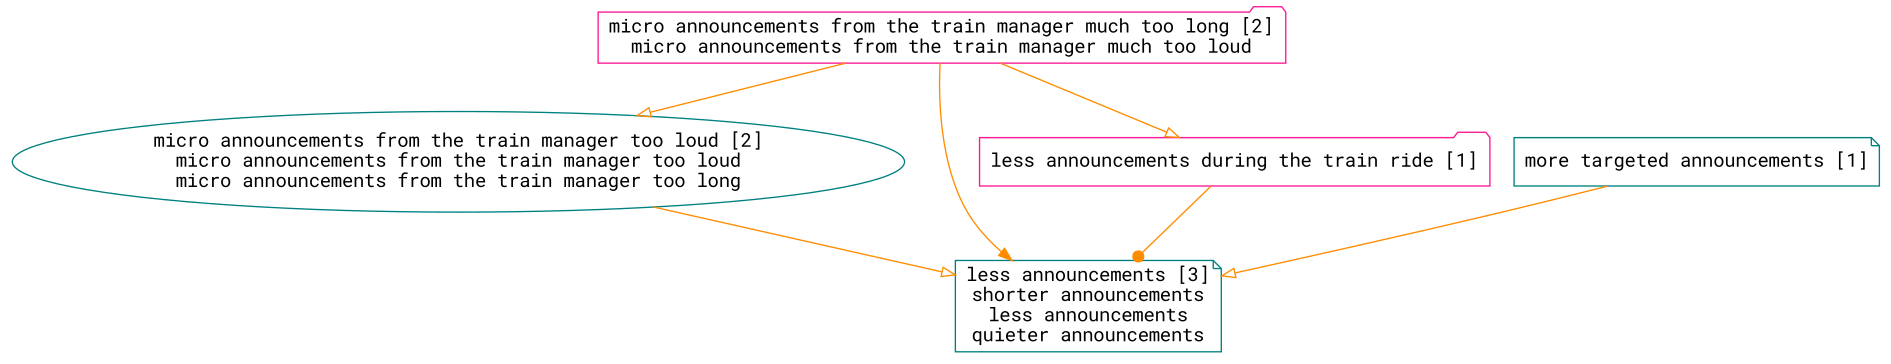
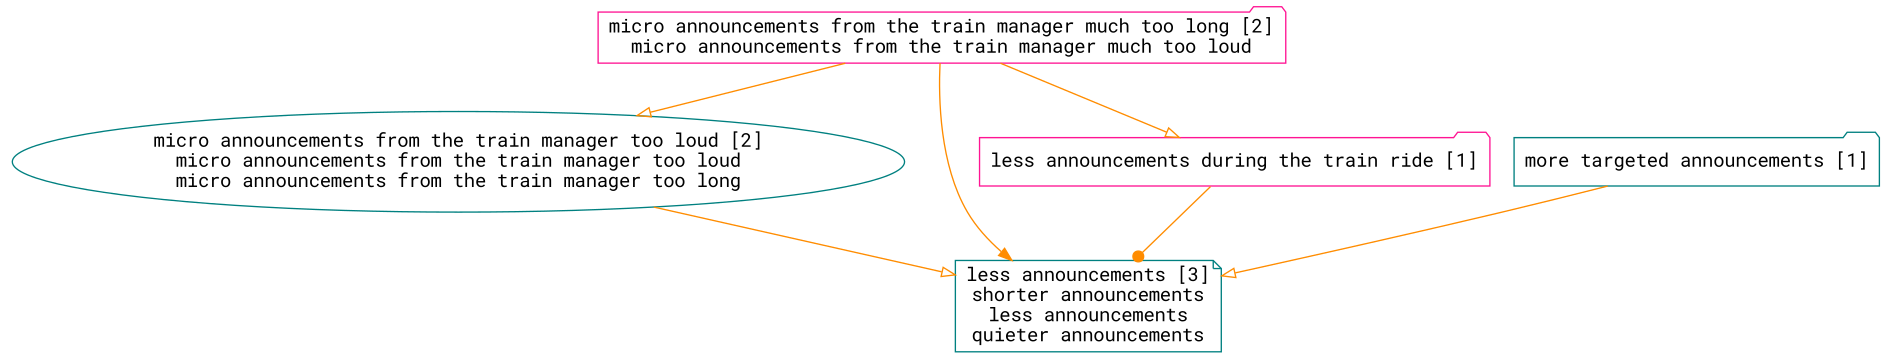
node "more targeted announcements [1]": shape note -> folder
